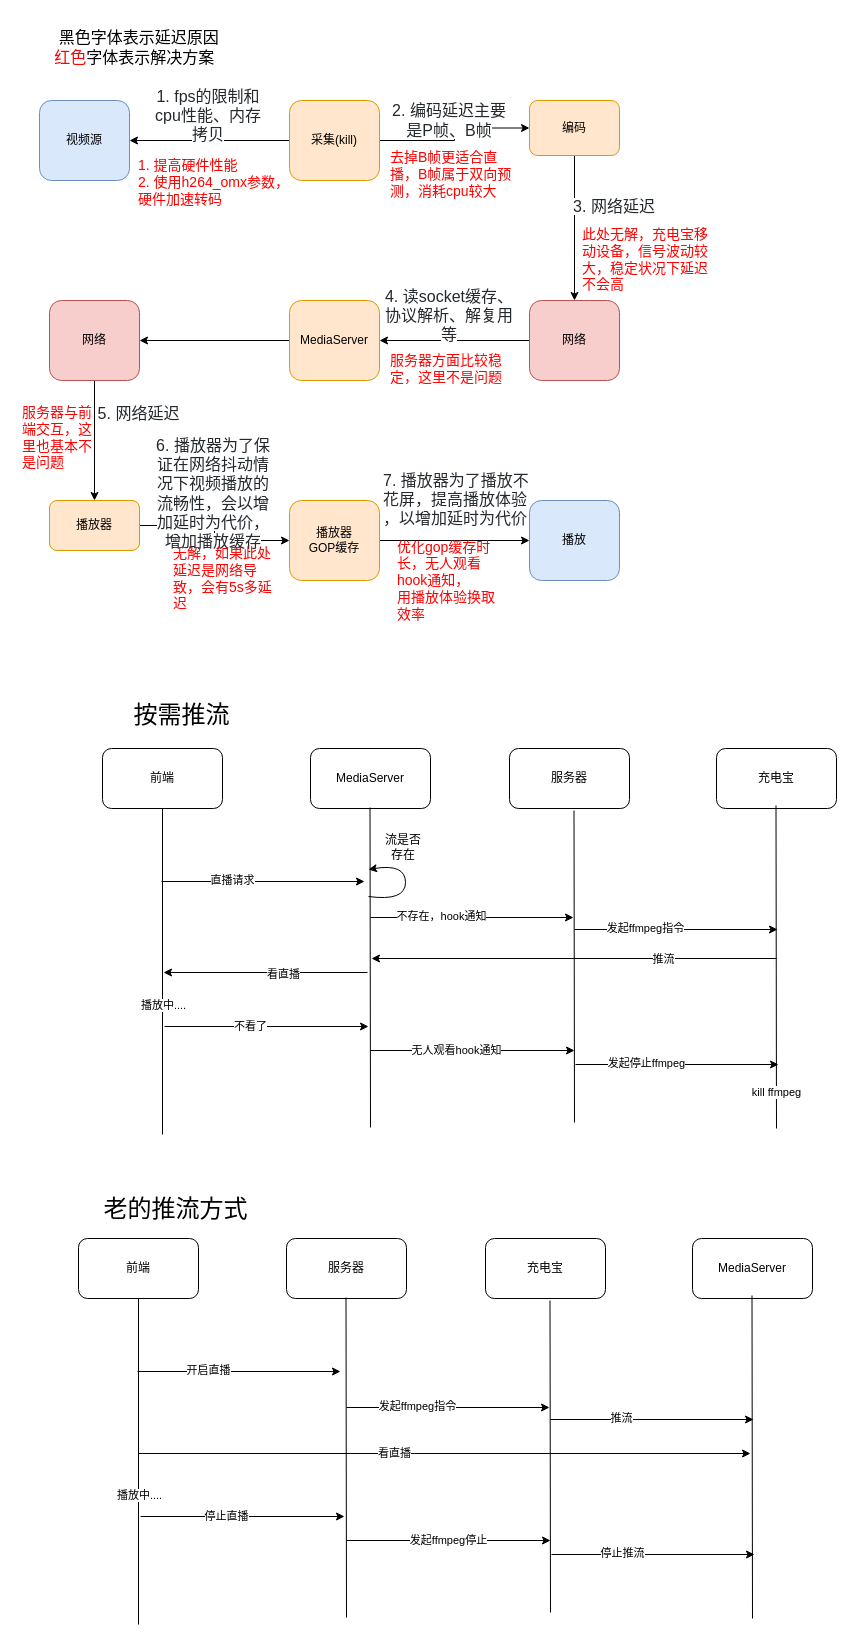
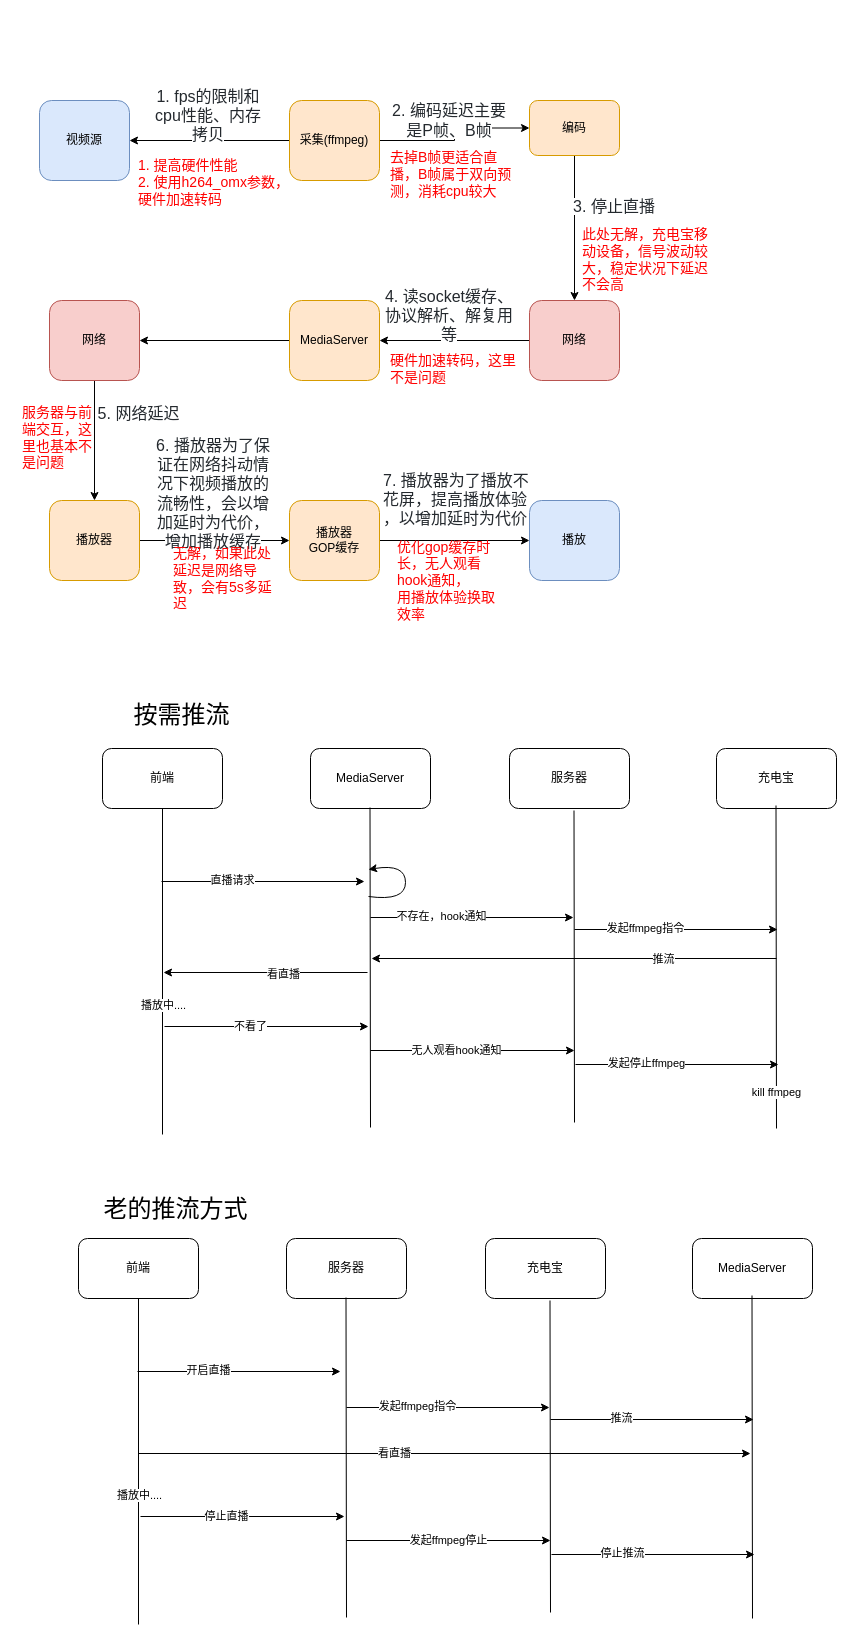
node "黑色字体表示延迟原因 红色字体表示解决方案": removed
node "采集(kill)": label "采集(kill)" -> "采集(ffmpeg)"
node "3. 网络延迟": label "3. 网络延迟" -> "3. 停止直播"
node "服务器方面比较稳定，这里不是问题": label "服务器方面比较稳定，这里不是问题" -> "硬件加速转码，这里不是问题"
node "播放器": size 90x50 -> 90x80
node "流是否存在": removed
